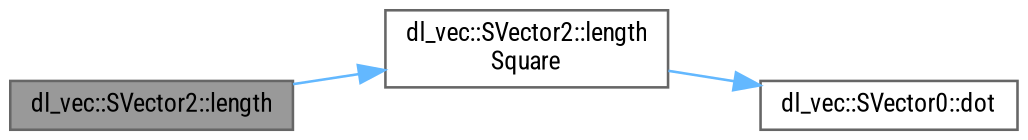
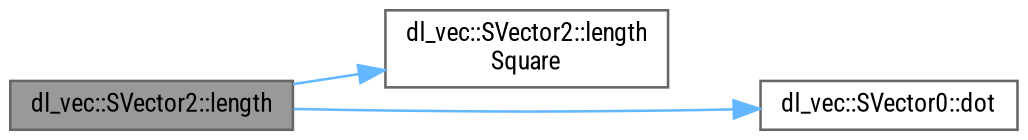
edge "dl_vec::SVector2::length Square" -> "dl_vec::SVector0::dot": now "dl_vec::SVector2::length" -> "dl_vec::SVector0::dot"
